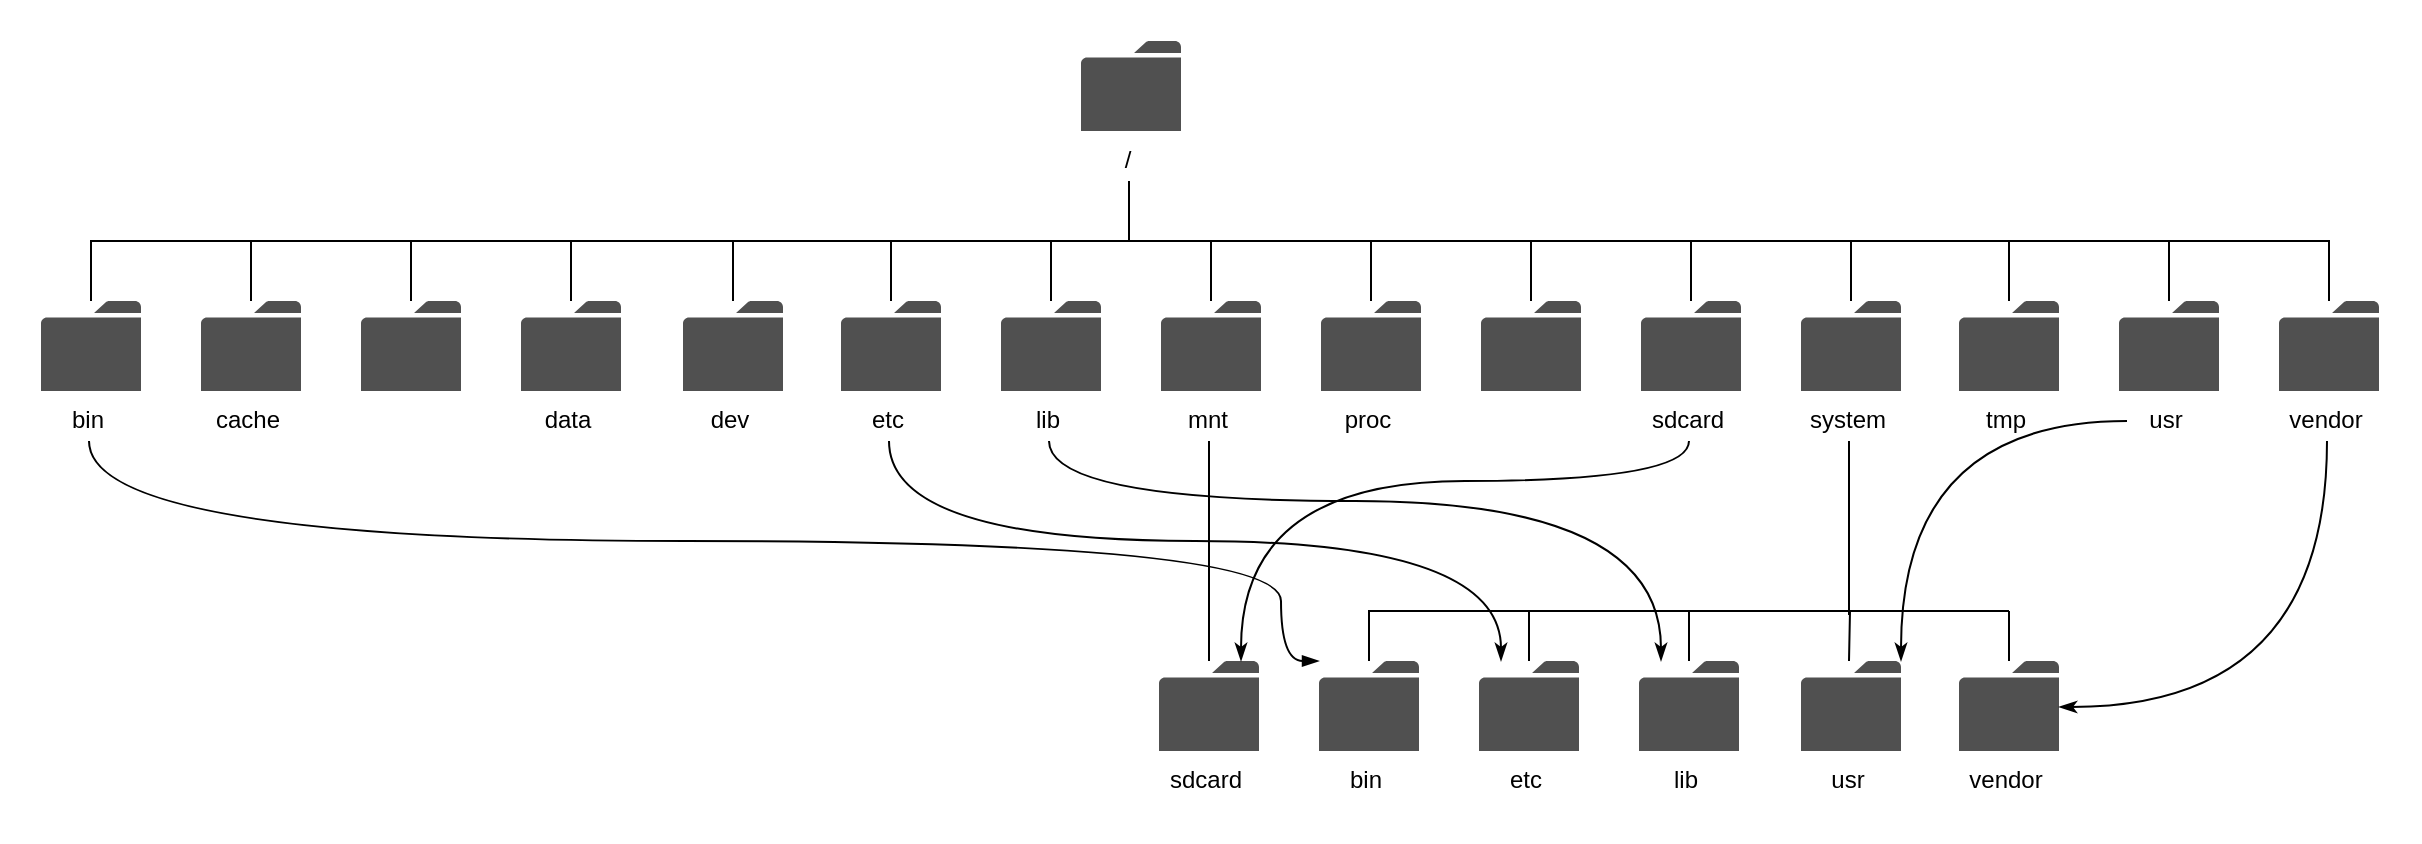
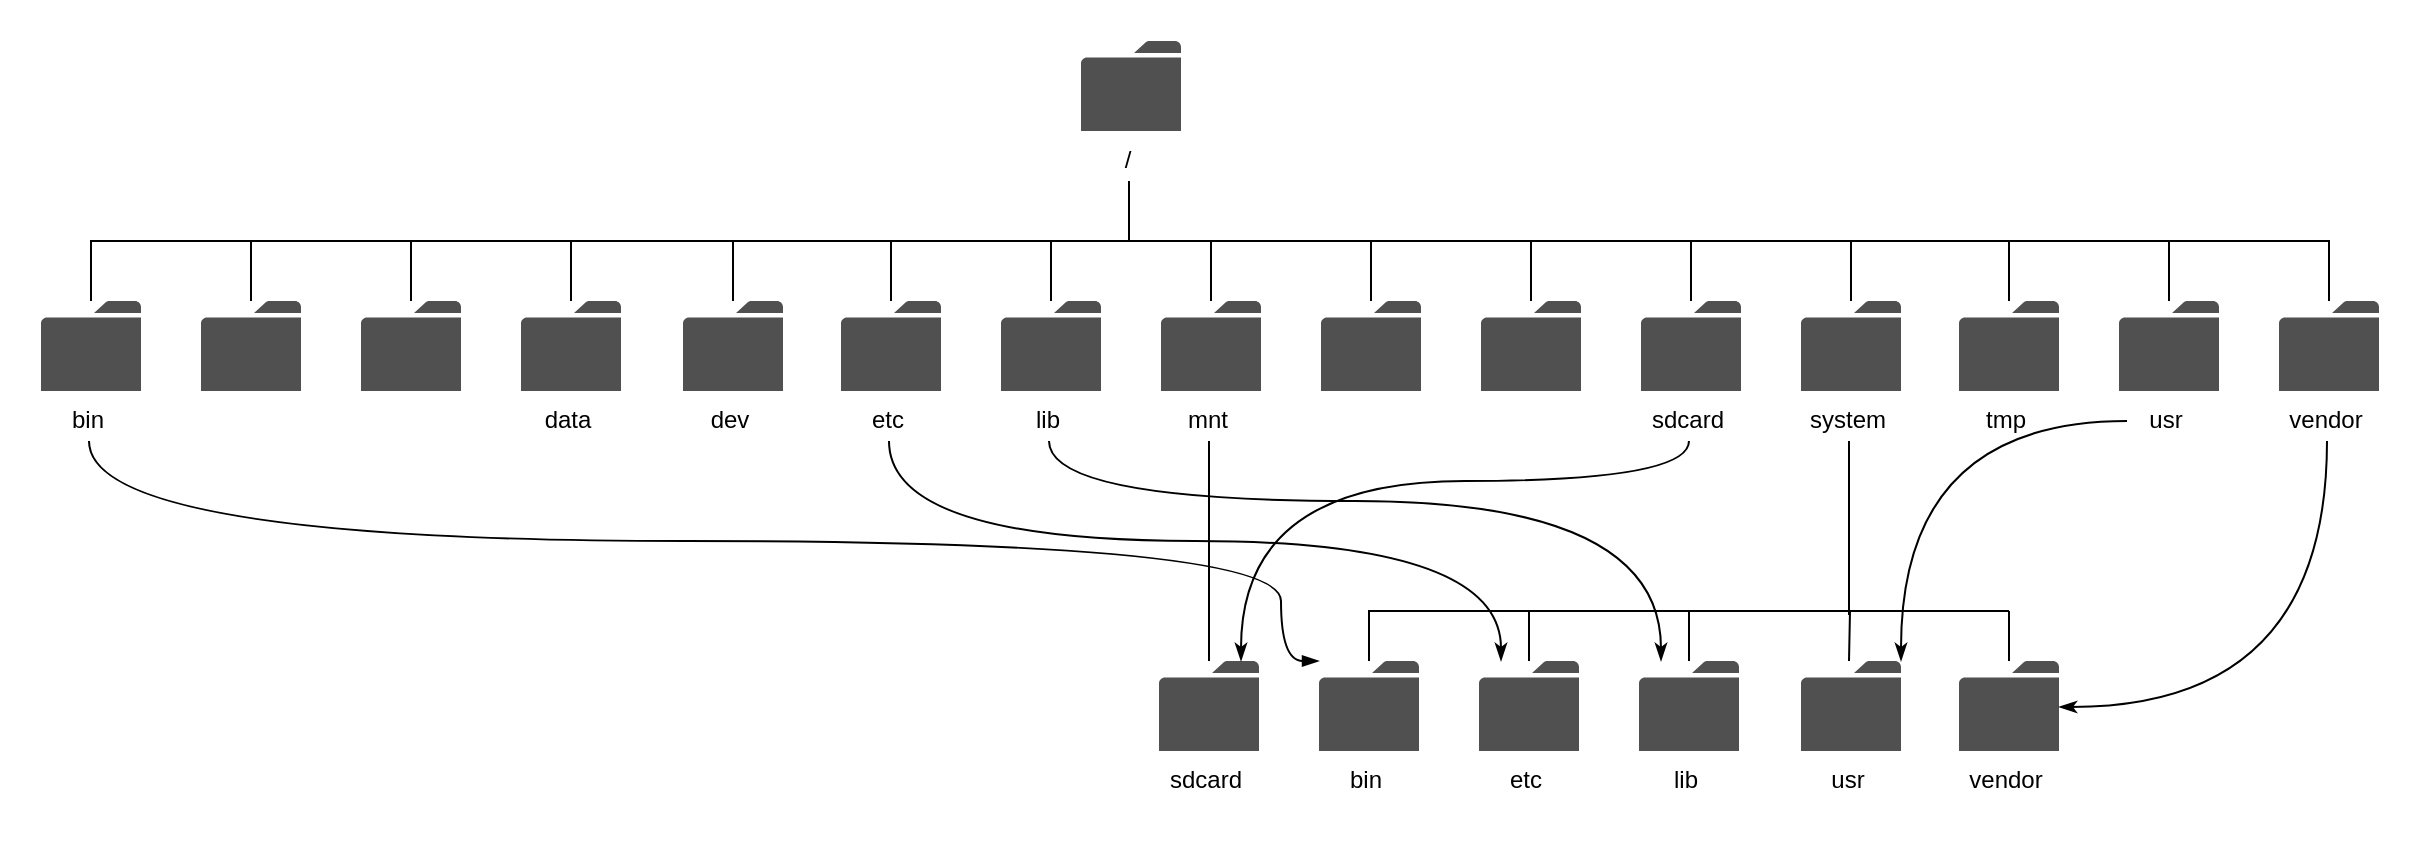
node "cache": removed
node "proc": removed
